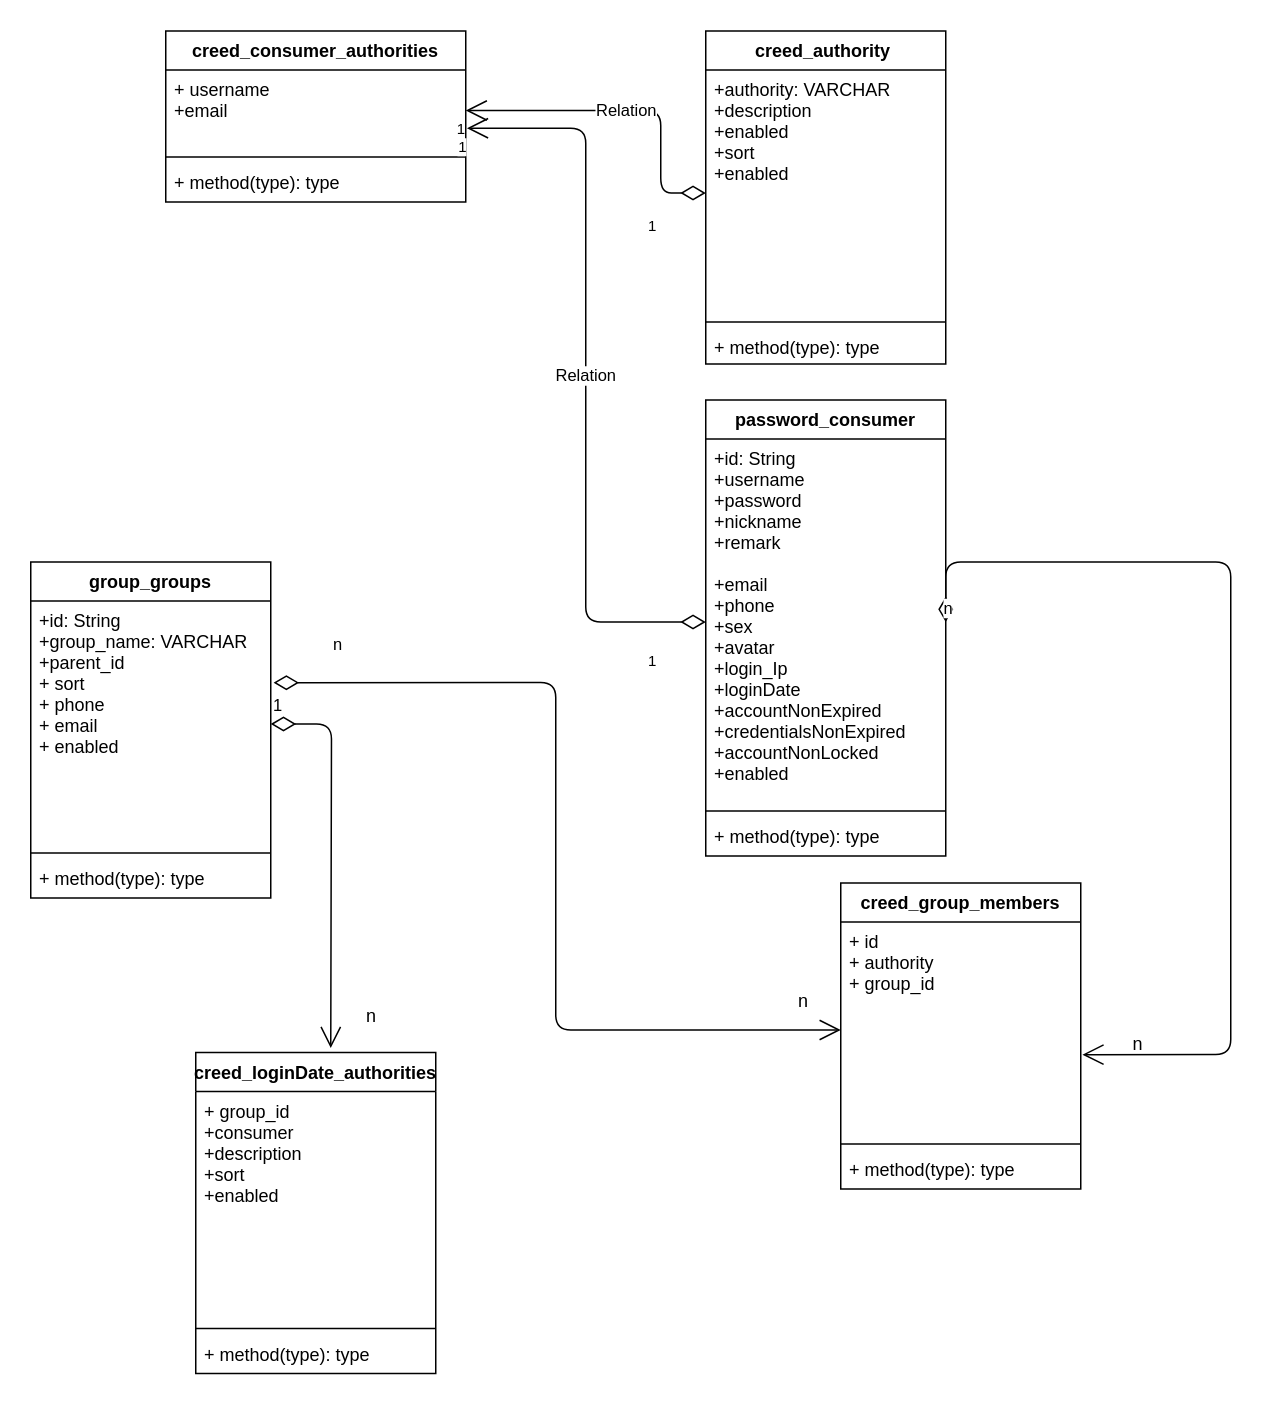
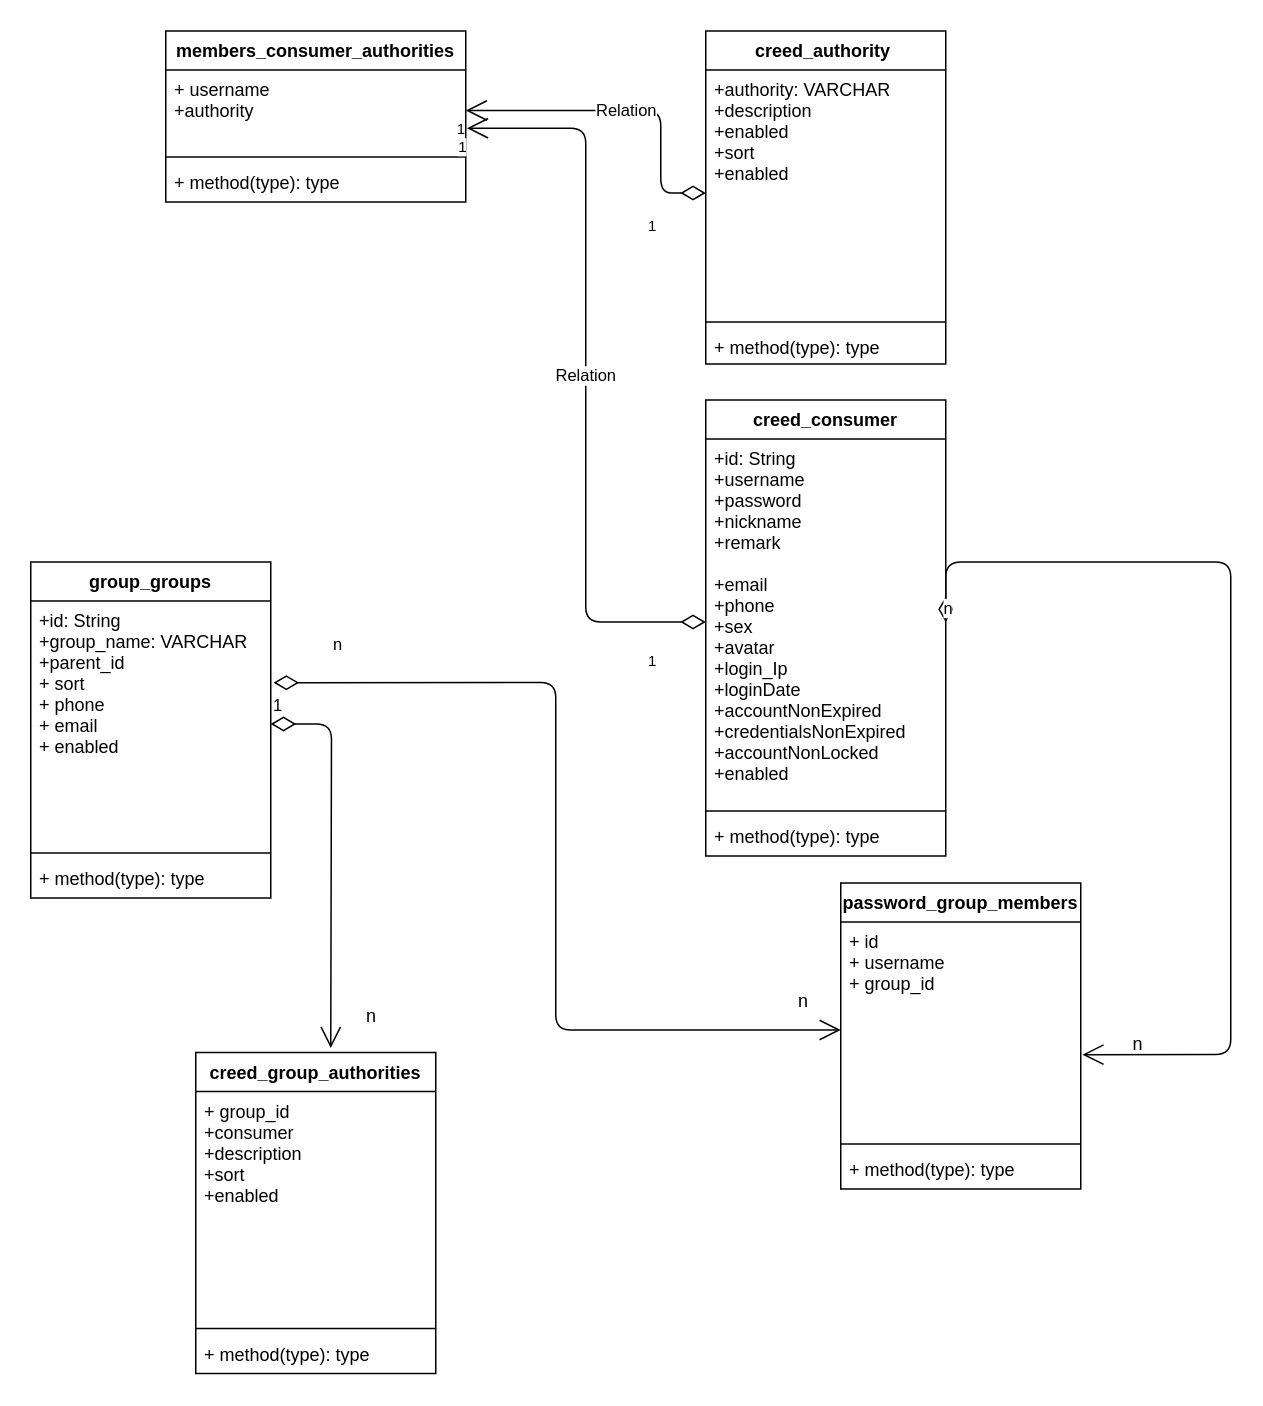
node "creed_consumer_authorities": label "creed_consumer_authorities" -> "members_consumer_authorities"
node "+ username +email": label "+ username +email" -> "+ username +authority"
node "password_consumer": label "password_consumer" -> "creed_consumer"
node "creed_group_members": label "creed_group_members" -> "password_group_members"
node "+ id + authority + group_id": label "+ id + authority + group_id" -> "+ id + username + group_id"
node "creed_loginDate_authorities": label "creed_loginDate_authorities" -> "creed_group_authorities"
